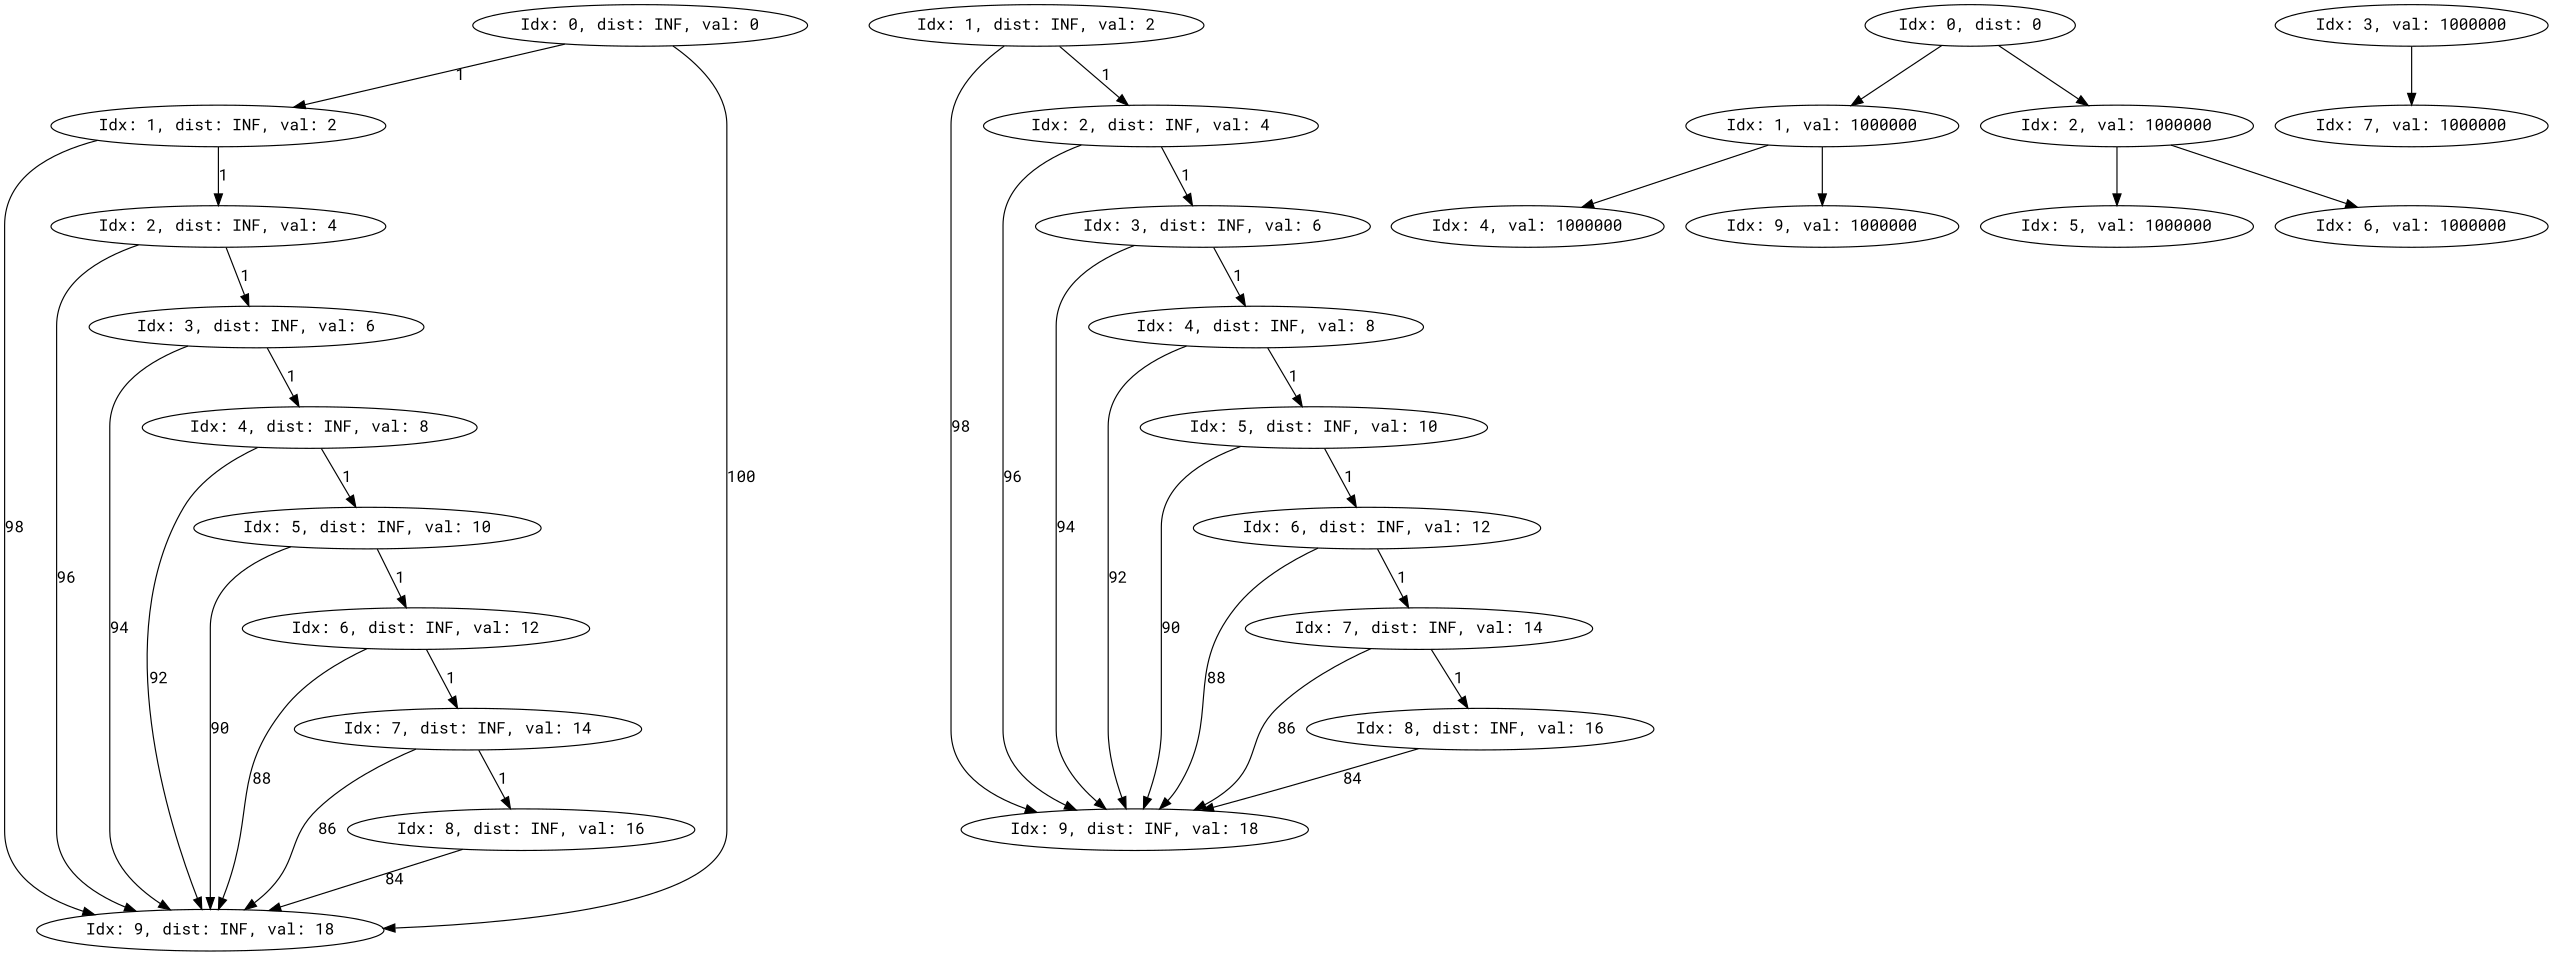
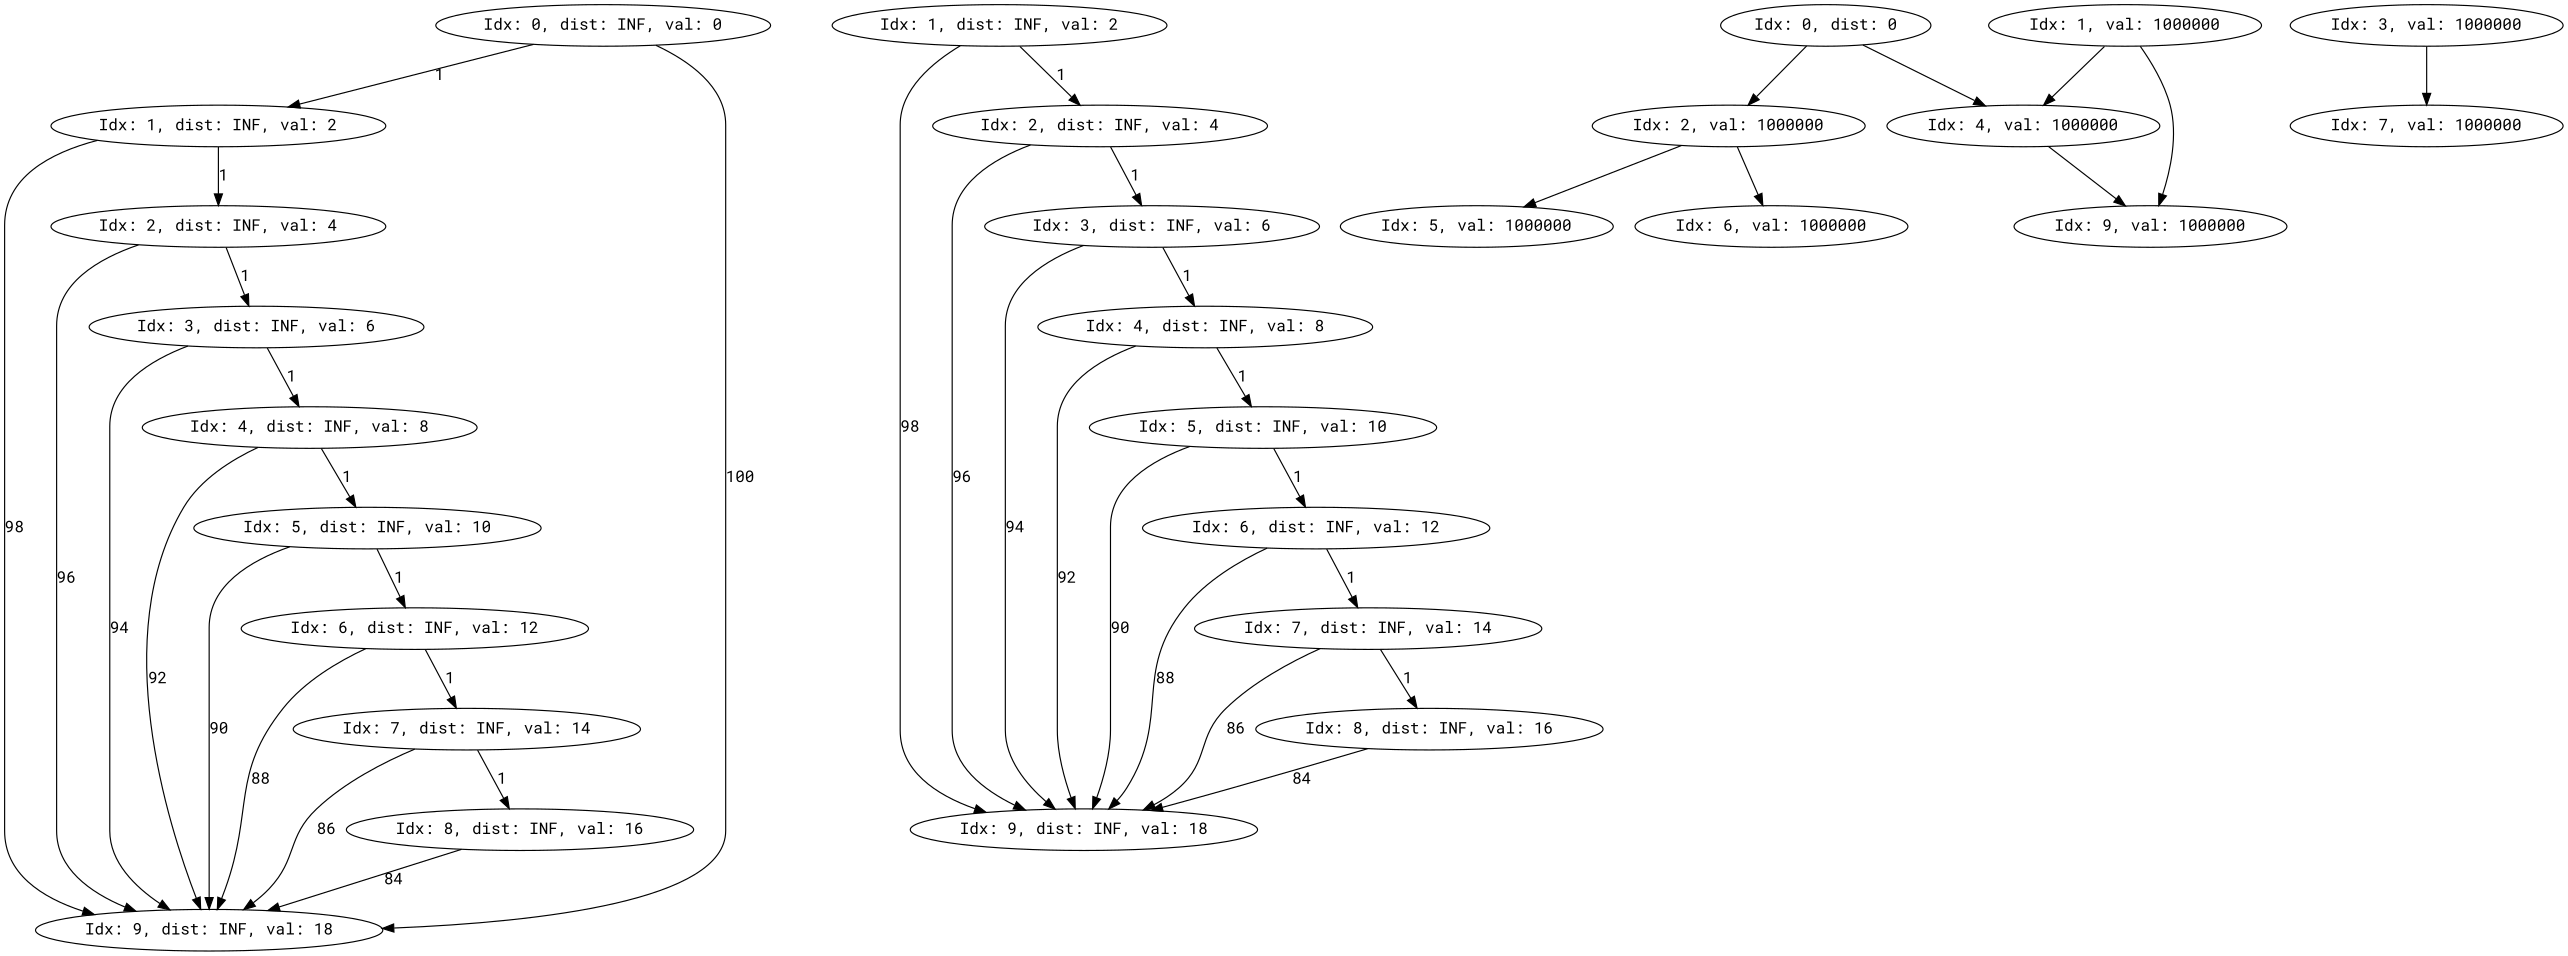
edge "Idx: 0, dist: 0" -> "Idx: 1, val: 1000000": now "Idx: 0, dist: 0" -> "Idx: 4, val: 1000000"
edge "Idx: 4, val: 1000000" -> "Idx: 9, val: 1000000": added
